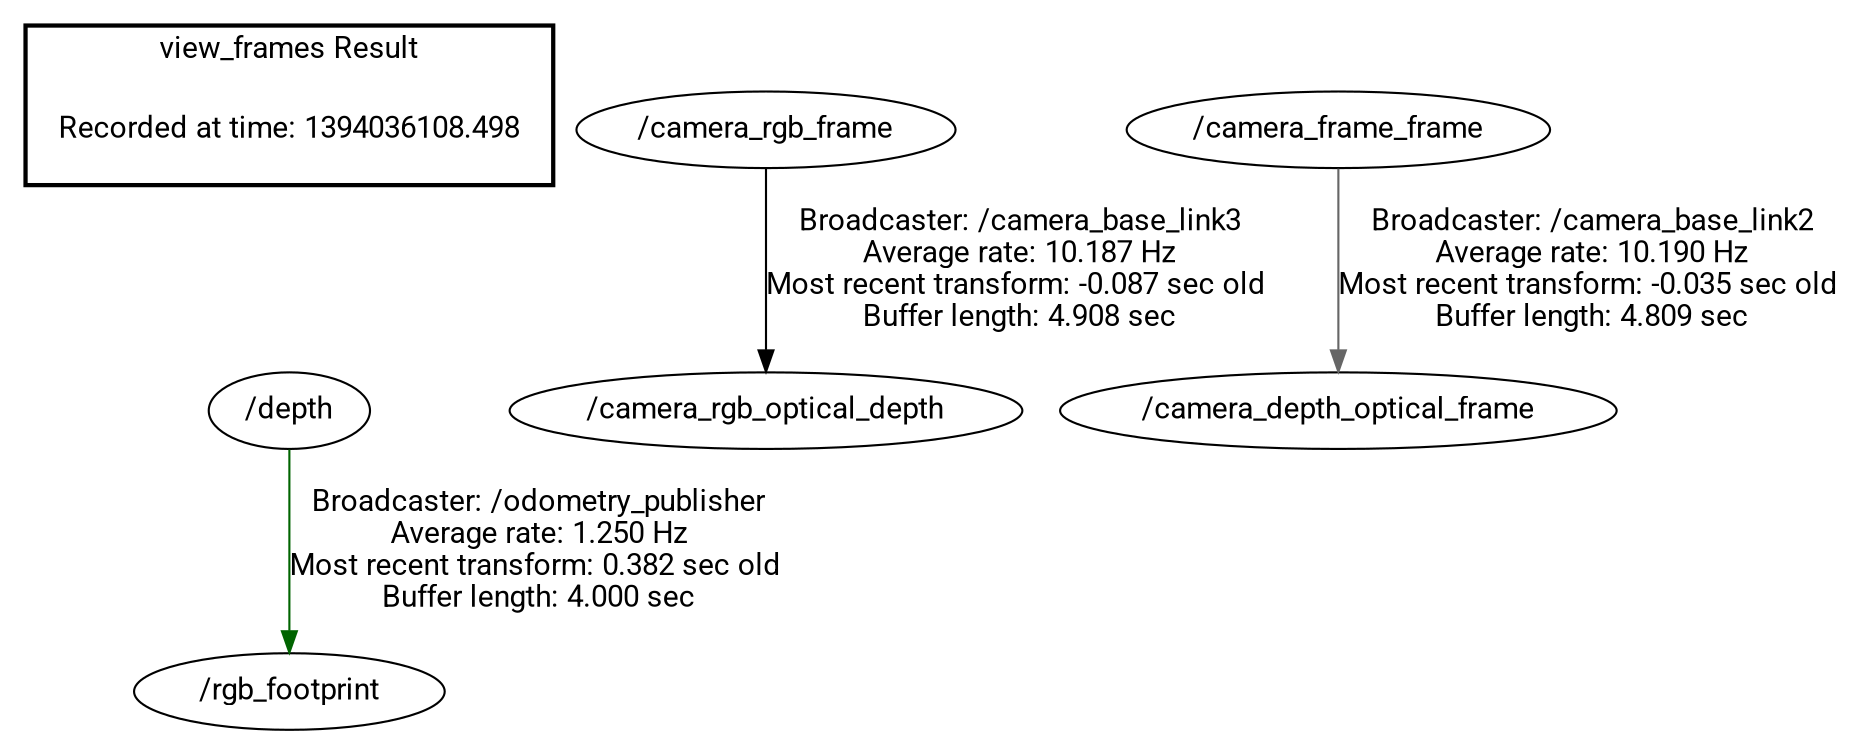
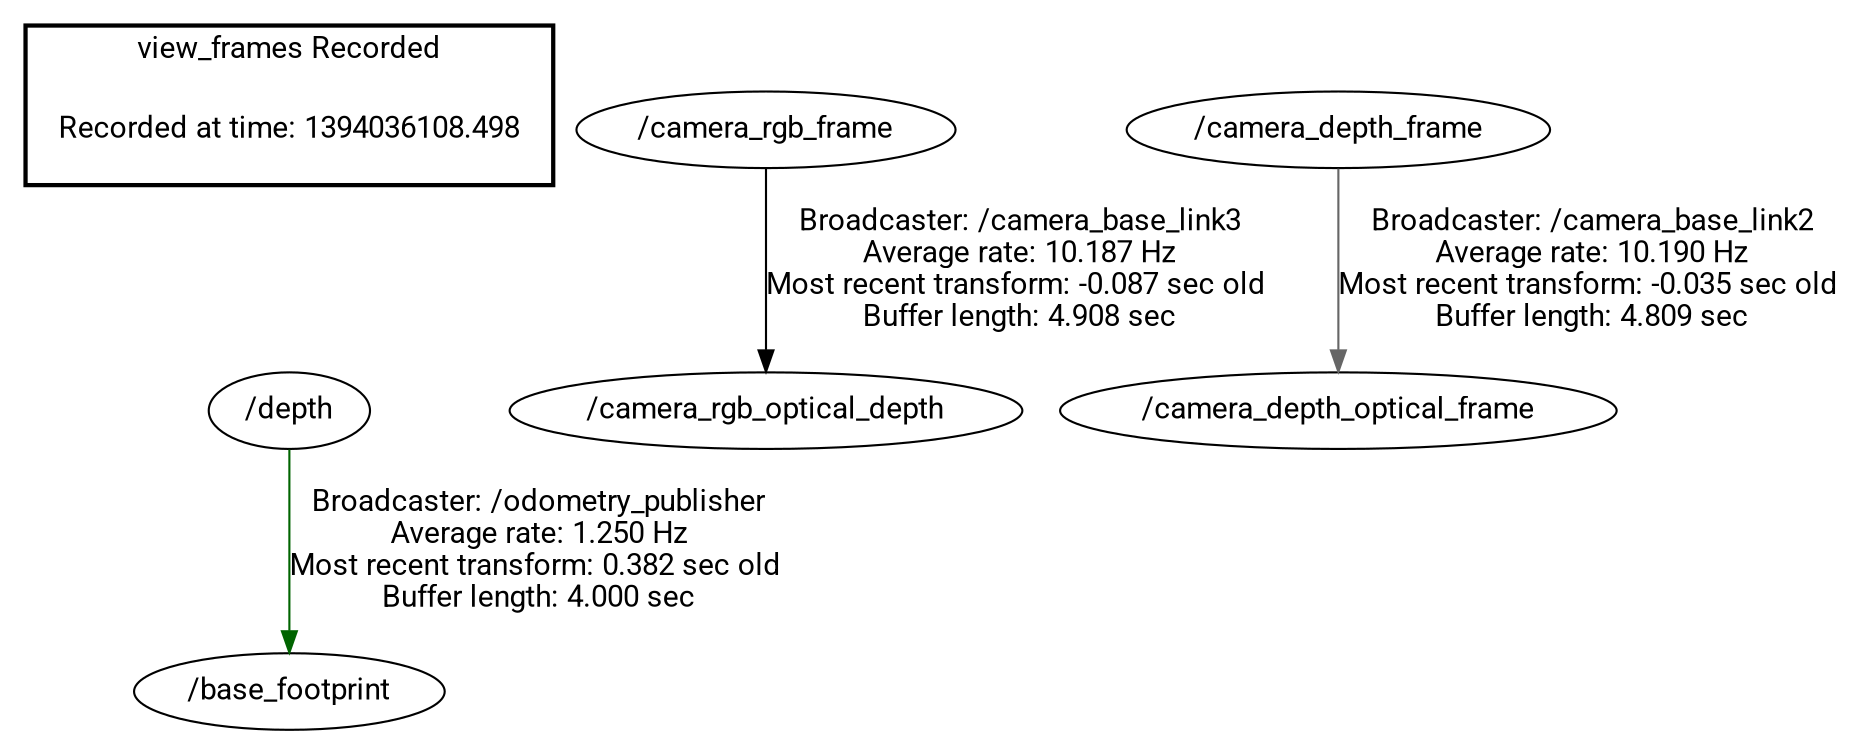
cluster "view_frames Result": label "view_frames Result" -> "view_frames Recorded"
node "/camera_frame_frame": label "/camera_frame_frame" -> "/camera_depth_frame"
node "/rgb_footprint": label "/rgb_footprint" -> "/base_footprint"
